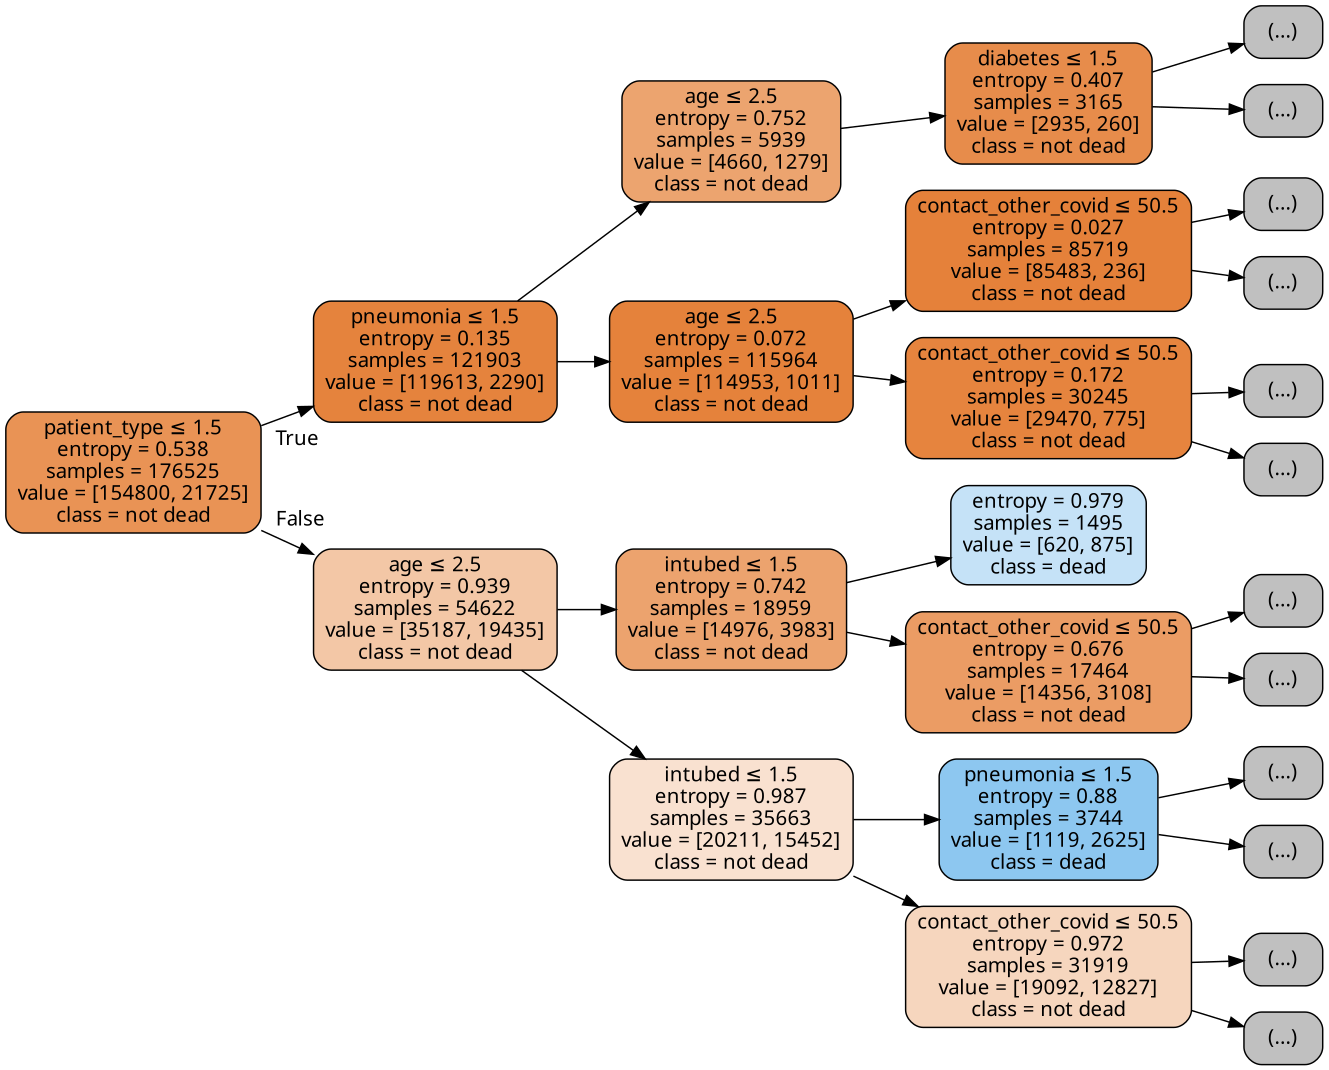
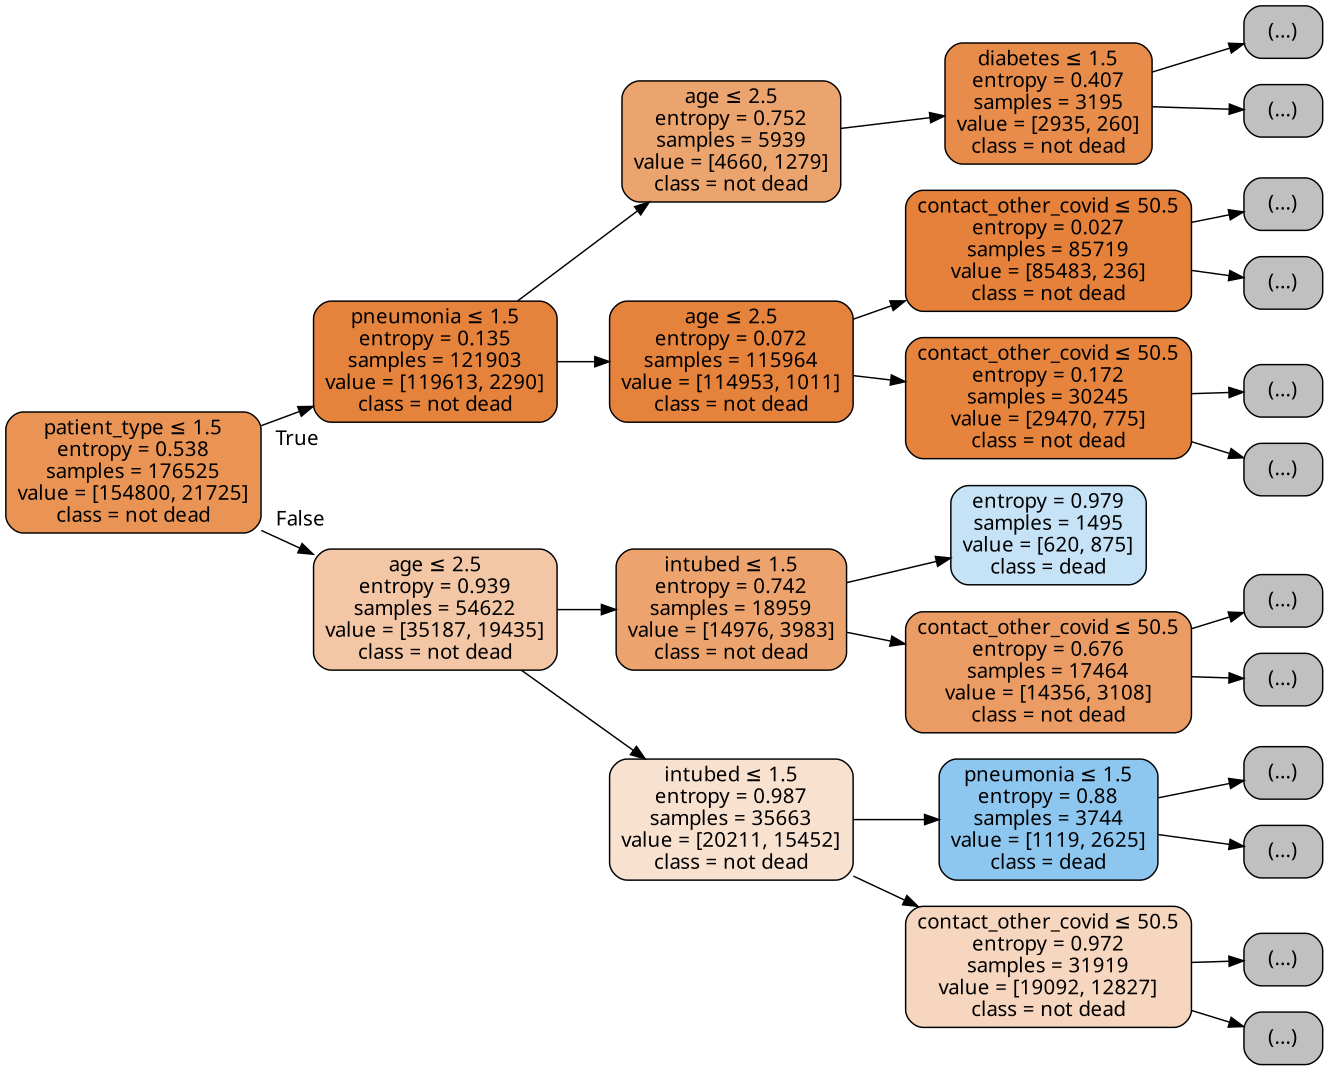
node "diabetes ≤ 1.5": text "samples = 3165" -> "samples = 3195"
